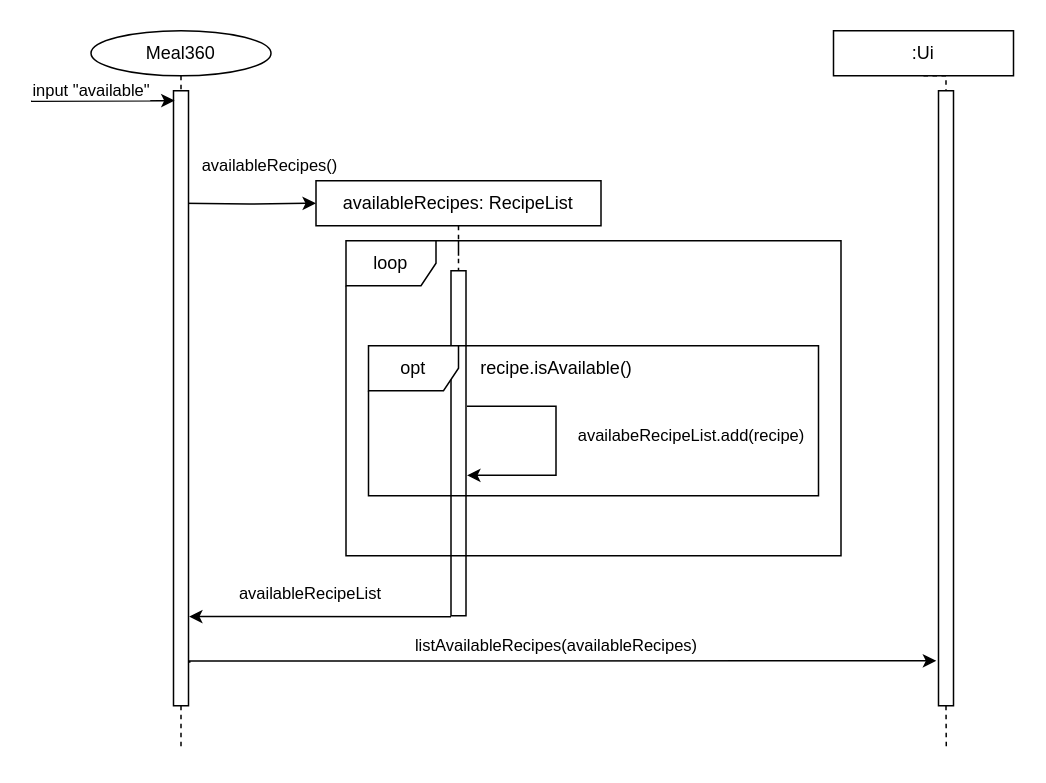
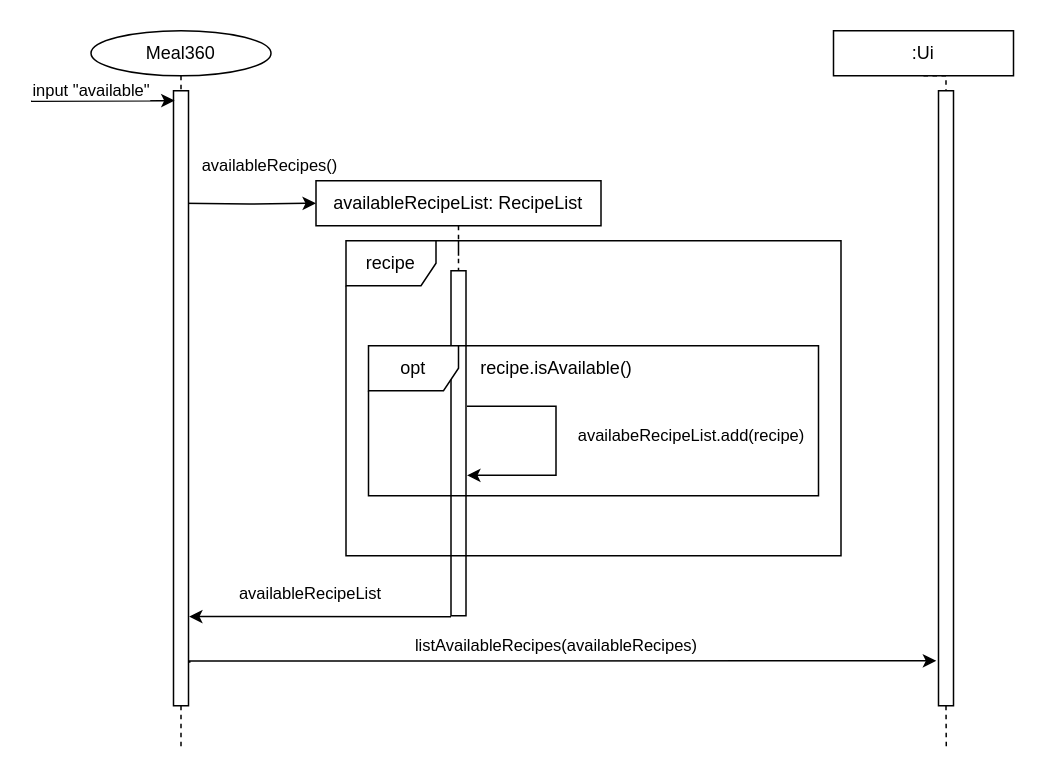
node "availableRecipes: RecipeList": label "availableRecipes: RecipeList" -> "availableRecipeList: RecipeList"
node "loop": label "loop" -> "recipe"
